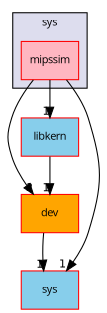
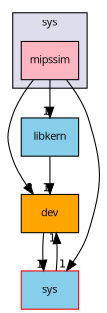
node "mipssim": color red -> black
node "libkern": color red -> black
node "dev": color red -> black
edge "sys" -> "dev": added
